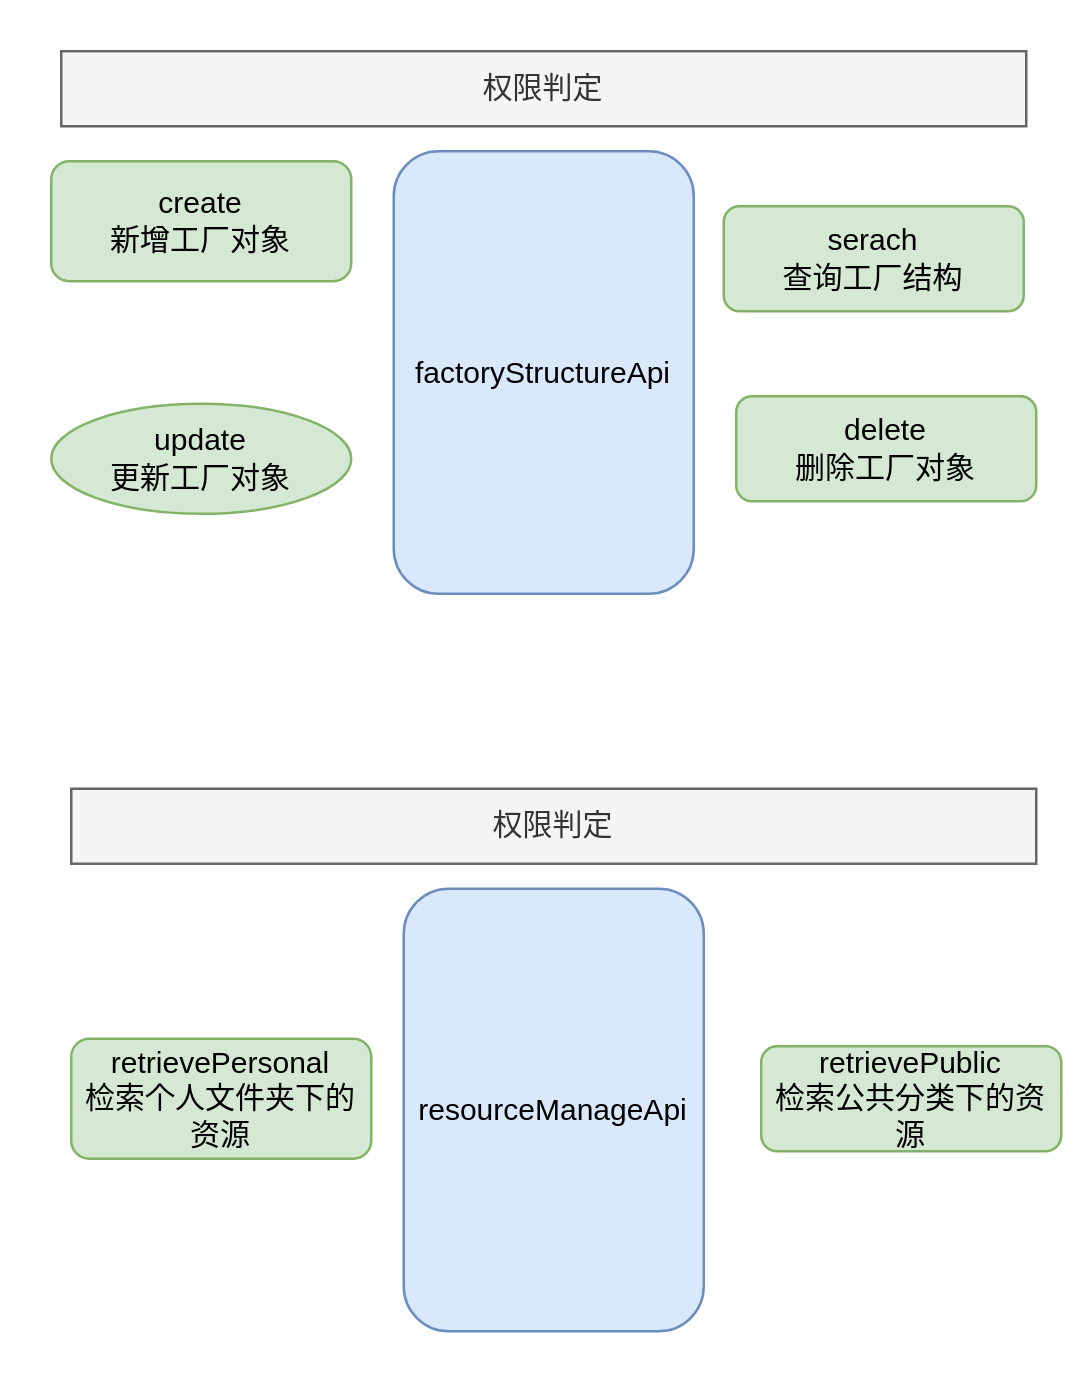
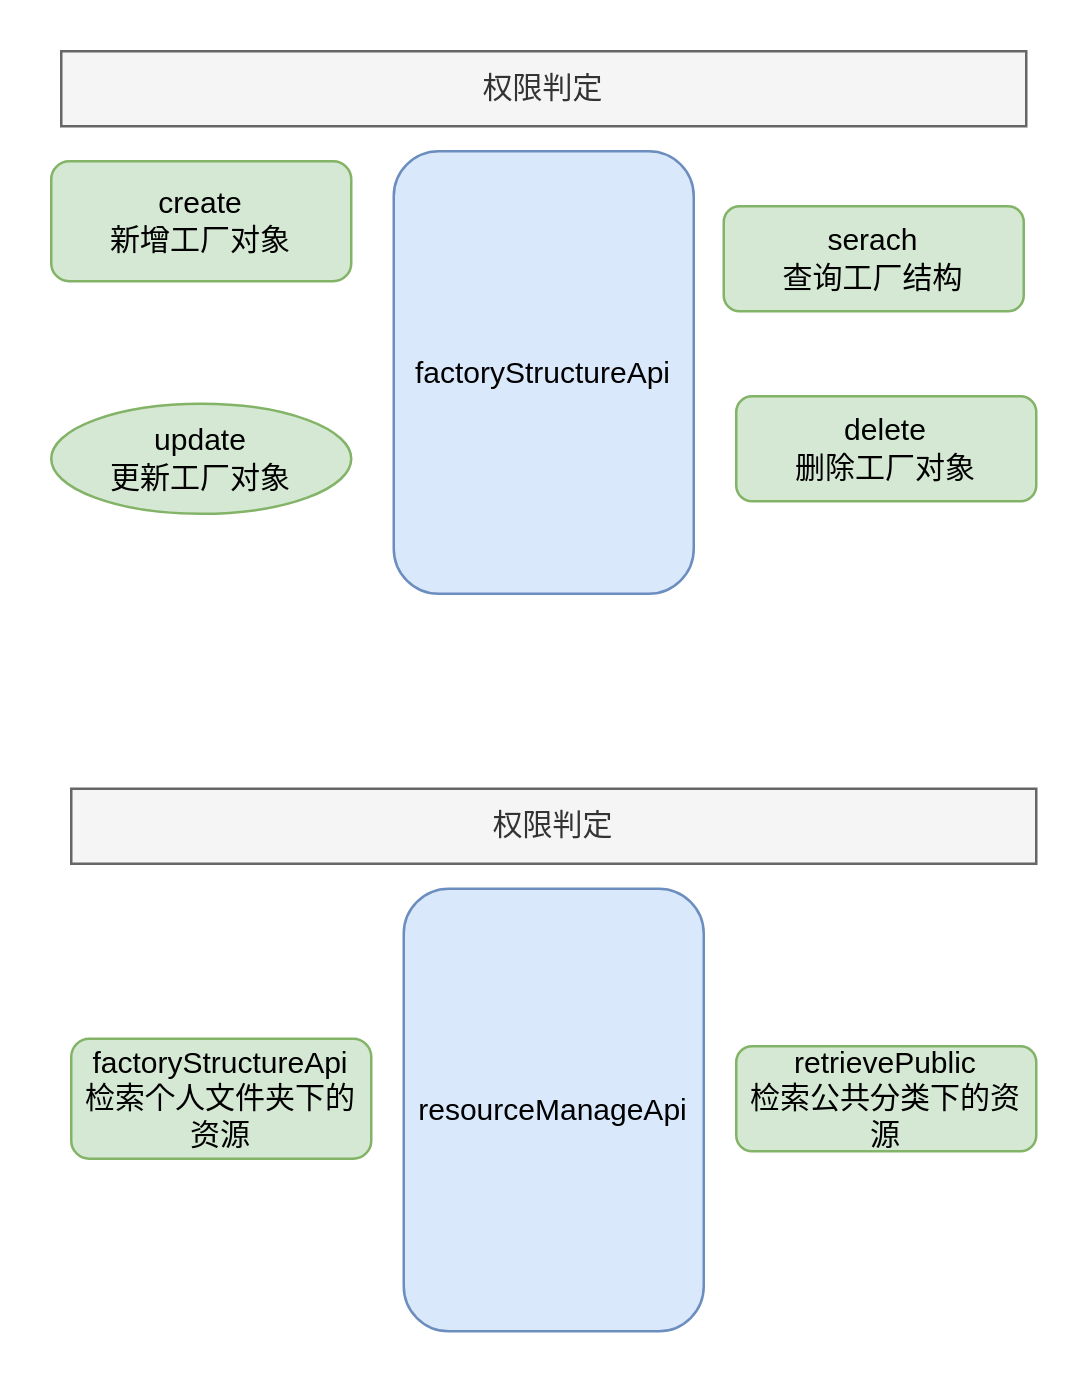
node "retrievePersonal 检索个人文件夹下的资源": label "retrievePersonal 检索个人文件夹下的资源" -> "factoryStructureApi 检索个人文件夹下的资源"
node "retrievePublic 检索公共分类下的资源": moved (911, 1099) -> (886, 1099)
